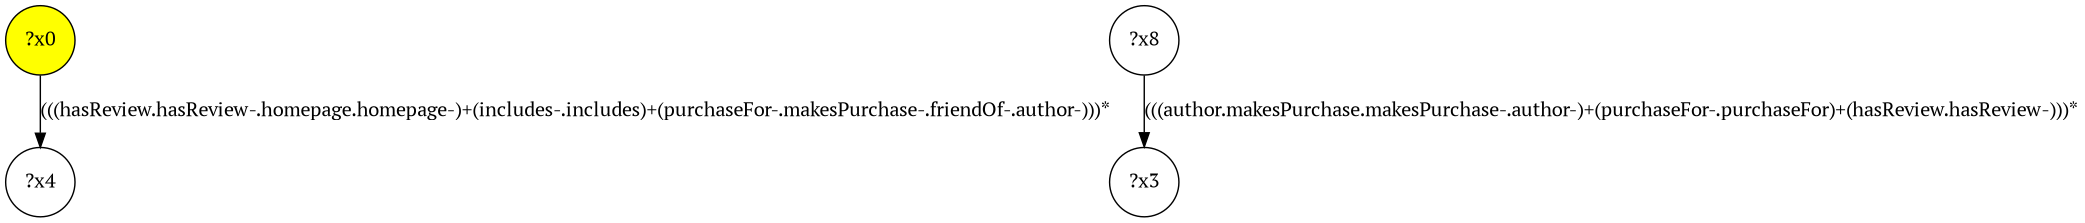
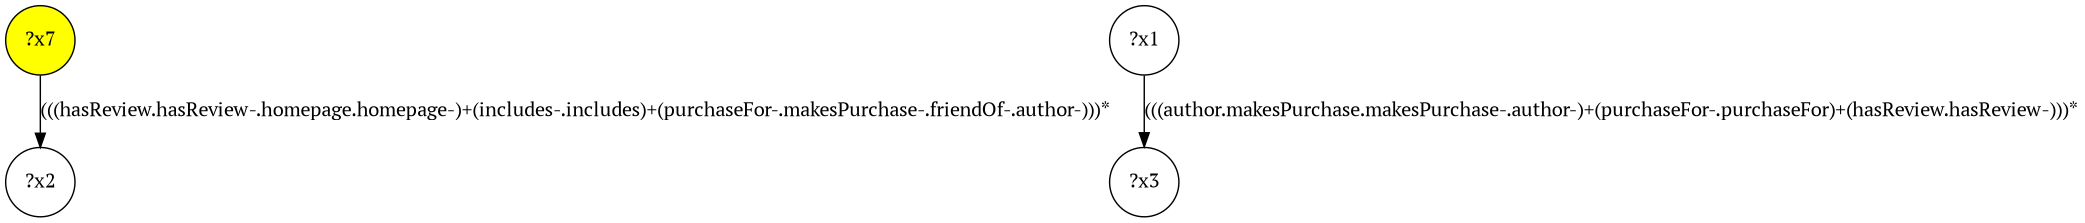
node "?x0": label "?x0" -> "?x7"
node "?x8": label "?x8" -> "?x1"
node "?x4": label "?x4" -> "?x2"
